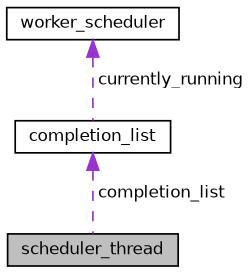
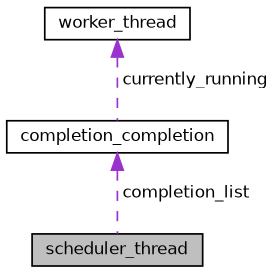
node "worker_scheduler": label "worker_scheduler" -> "worker_thread"
node "completion_list": label "completion_list" -> "completion_completion"
